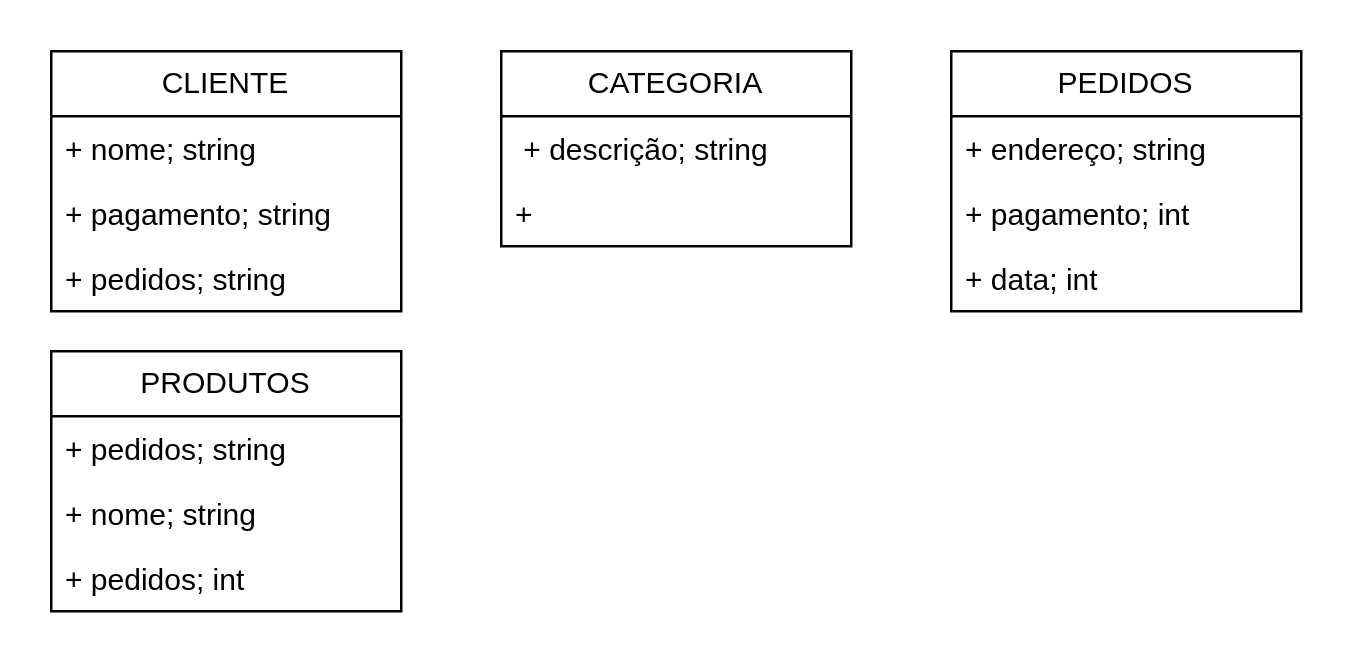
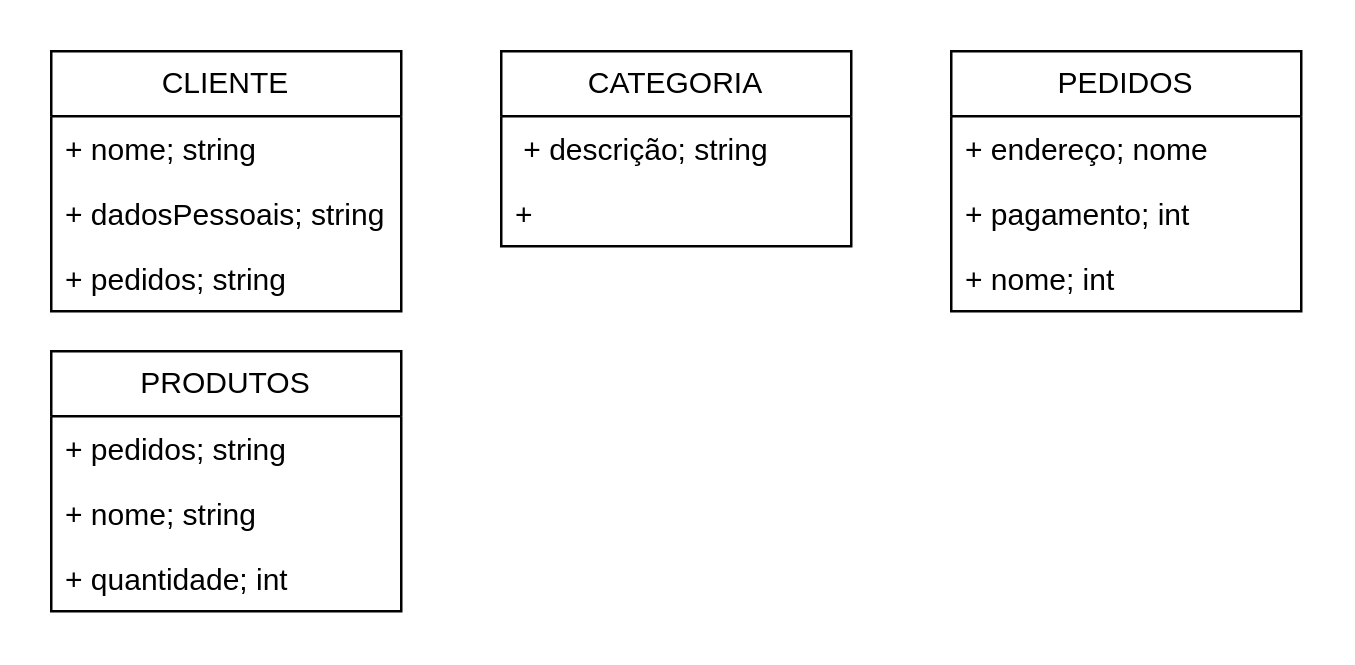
node "+ endereço; string": label "+ endereço; string" -> "+ endereço; nome"
node "+ pagamento; string": label "+ pagamento; string" -> "+ dadosPessoais; string"
node "+ data; int": label "+ data; int" -> "+ nome; int"
node "+ pedidos; int": label "+ pedidos; int" -> "+ quantidade; int"
